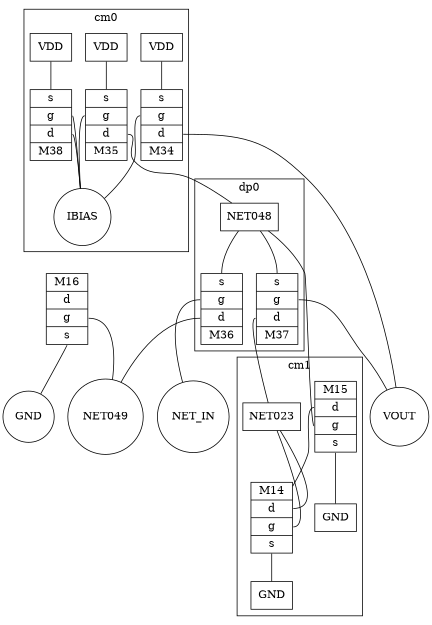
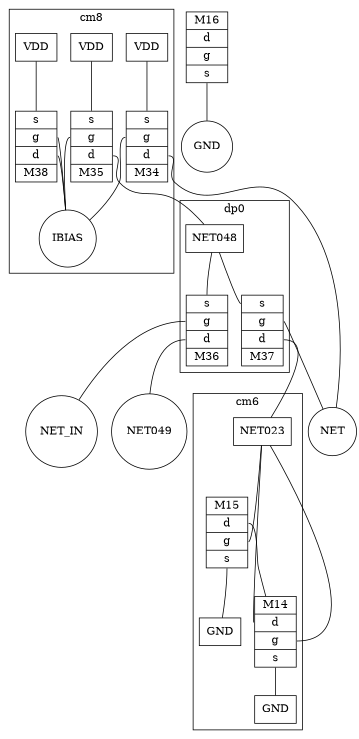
cluster "cm0": label "cm0" -> "cm8"
edge "M16" -- "NET049": removed
edge "NET048" -- "M15": now "NET023" -- "M15"
cluster "cm1": label "cm1" -> "cm6"
node "VOUT": label "VOUT" -> "NET"
